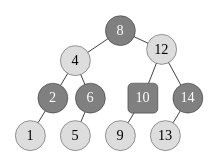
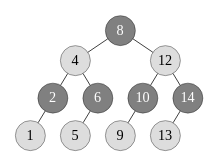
node "12": moved (162, 49) -> (165, 60)
node "6": moved (90, 98) -> (98, 98)
node "10": shape rounded rectangle -> ellipse
